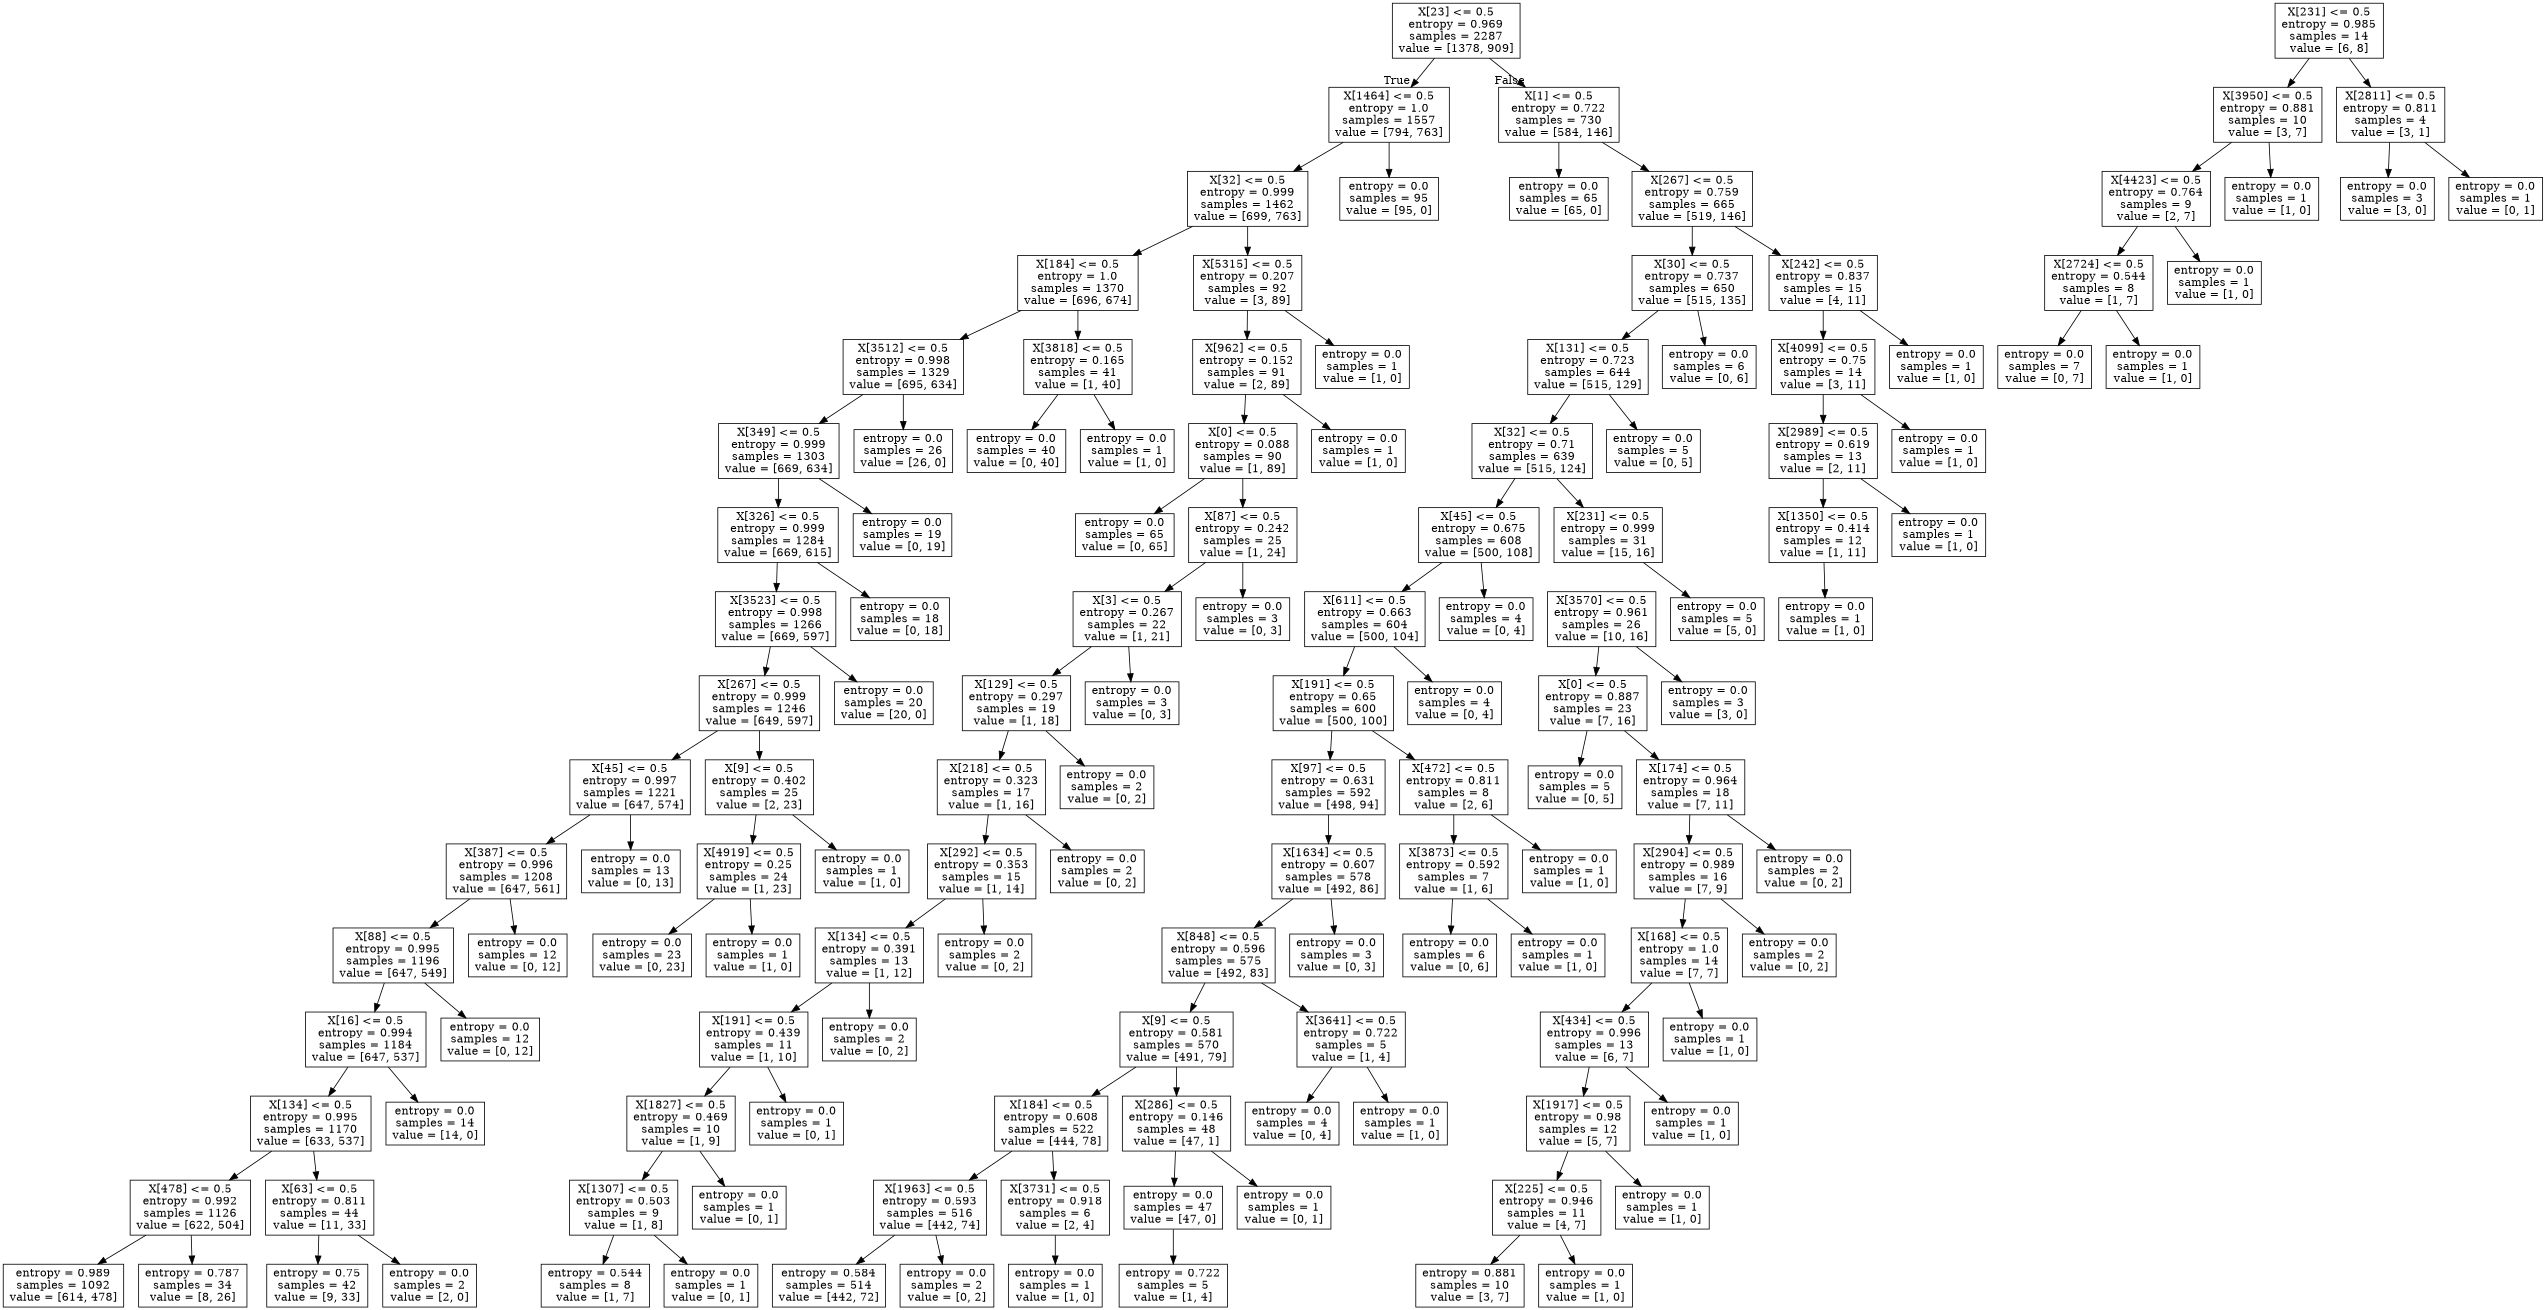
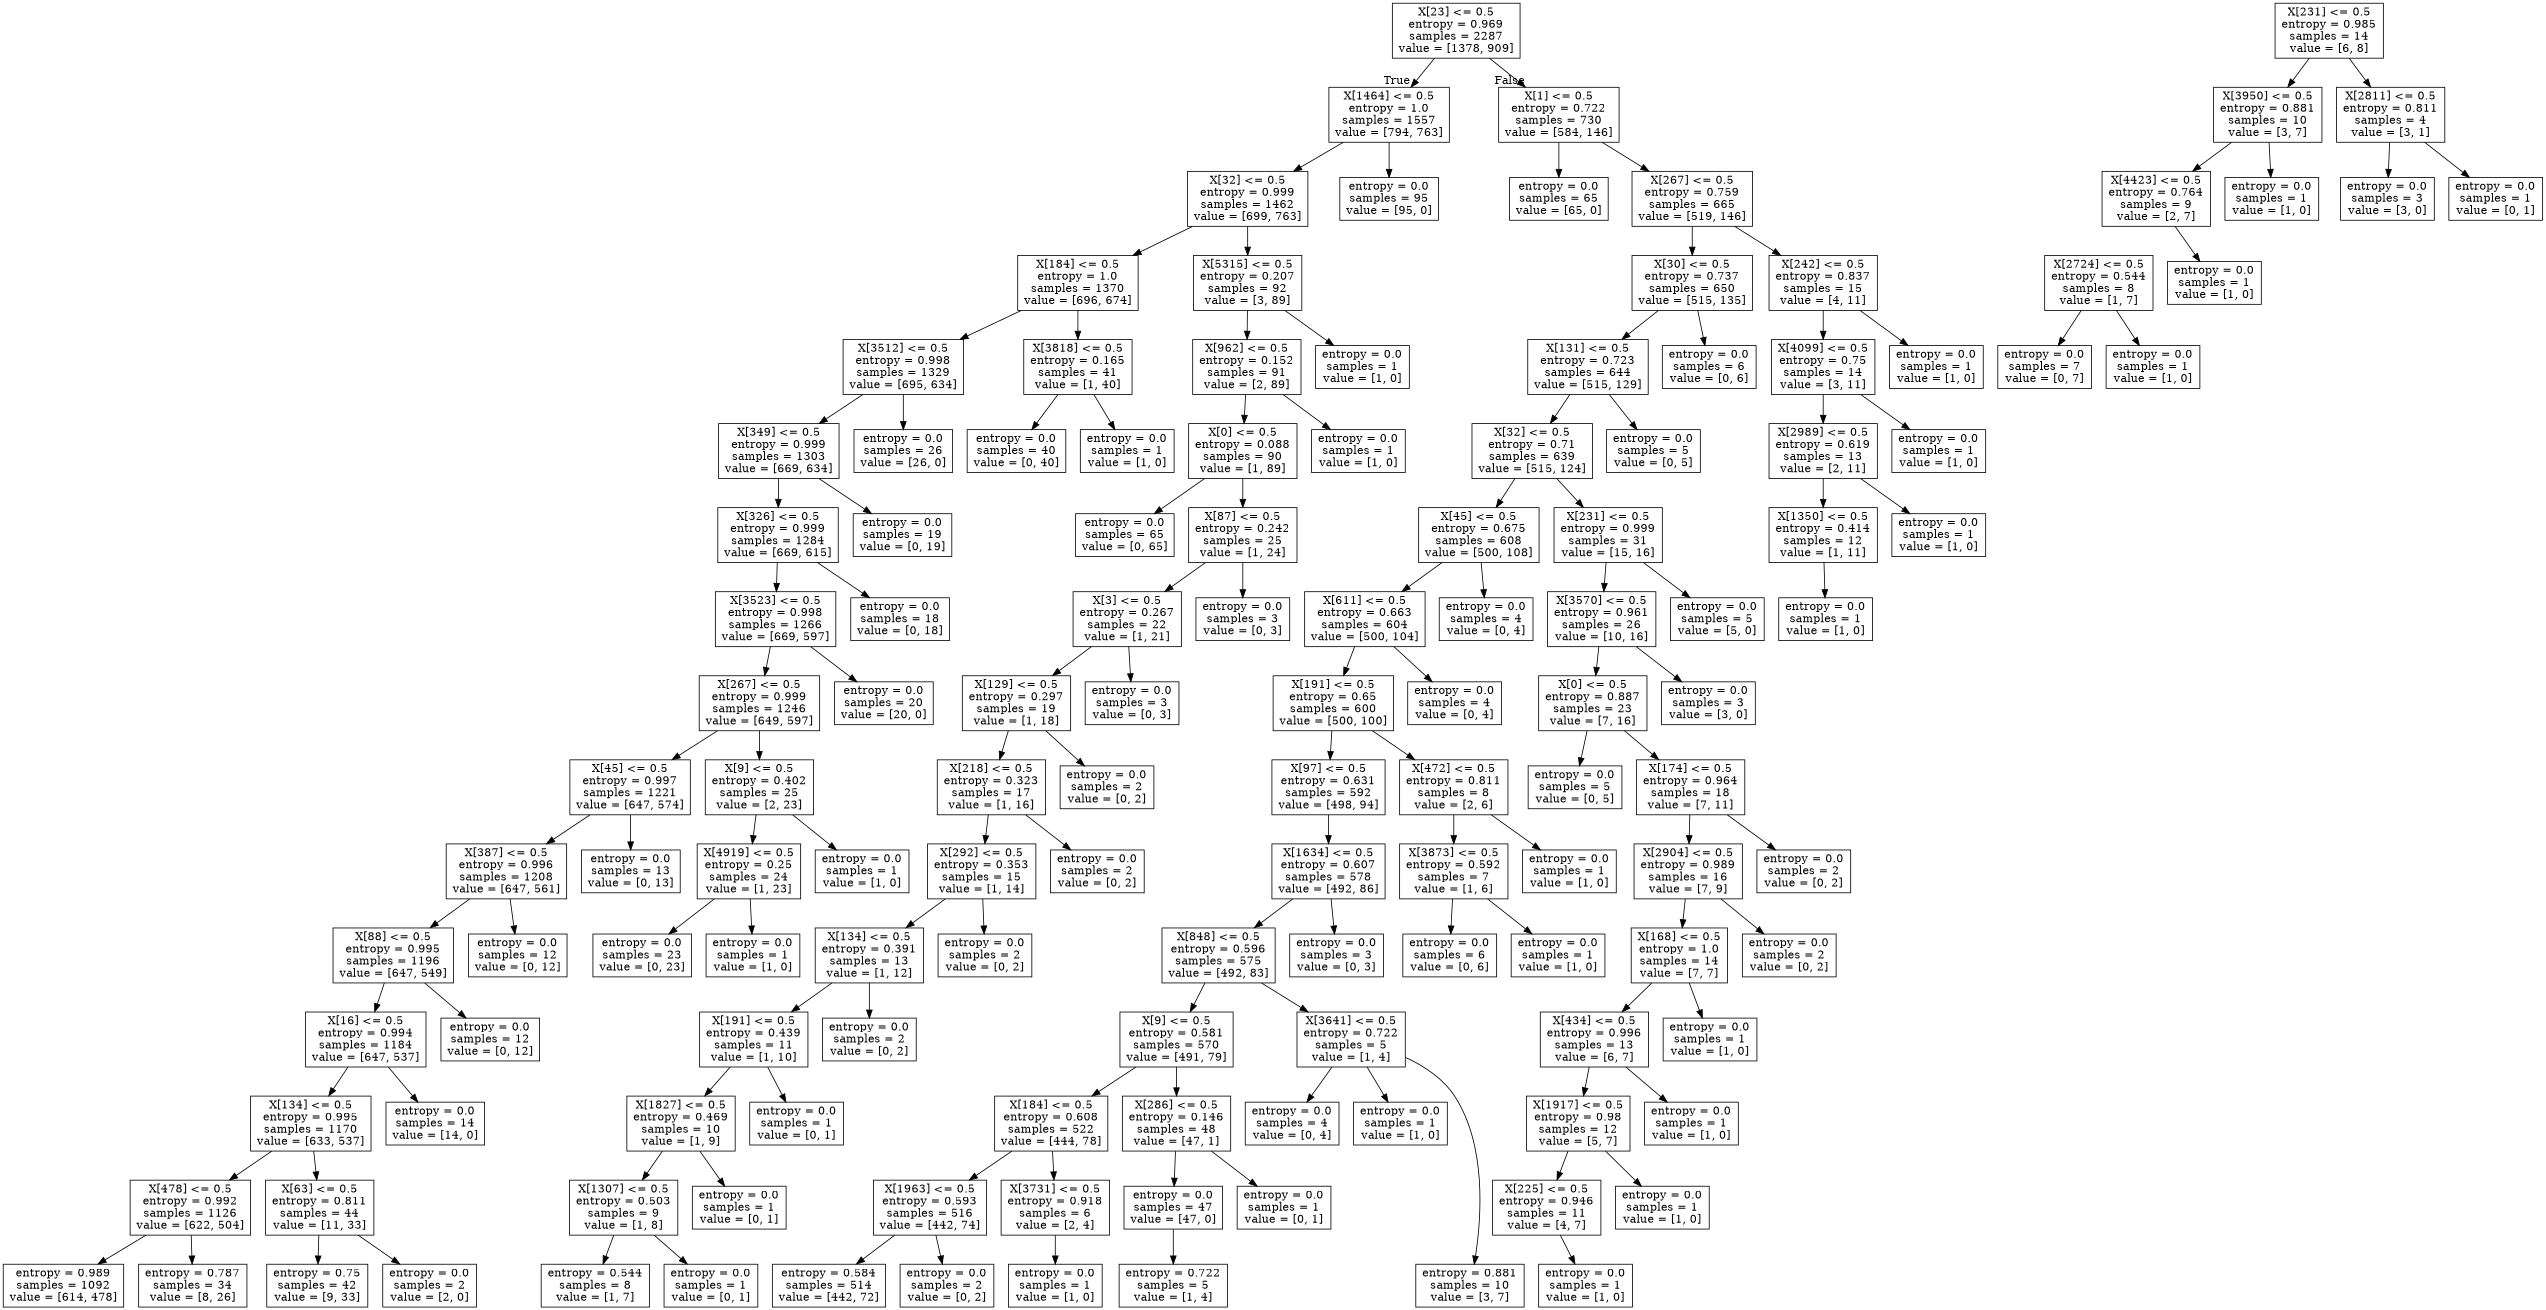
edge "X[4423] <= 0.5 entropy = 0.764 samples = 9 value = [2, 7]" -> "X[2724] <= 0.5 entropy = 0.544 samples = 8 value = [1, 7]": removed
edge "X[231] <= 0.5 entropy = 0.999 samples = 31 value = [15, 16]" -> "X[3570] <= 0.5 entropy = 0.961 samples = 26 value = [10, 16]": added
edge "X[225] <= 0.5 entropy = 0.946 samples = 11 value = [4, 7]" -> "entropy = 0.881 samples = 10 value = [3, 7]": now "X[3641] <= 0.5 entropy = 0.722 samples = 5 value = [1, 4]" -> "entropy = 0.881 samples = 10 value = [3, 7]"
